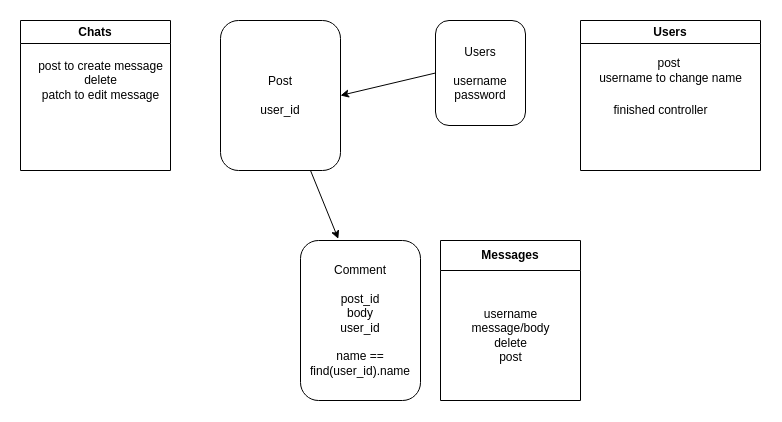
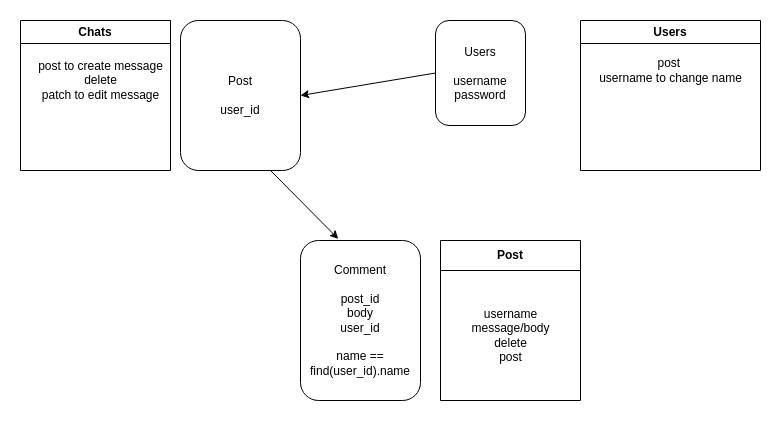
node "Post user_id": moved (281, 96) -> (241, 96)
node "finished controller": removed
node "Messages": label "Messages" -> "Post"
